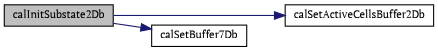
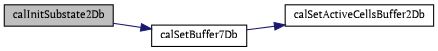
edge "calInitSubstate2Db" -> "calSetActiveCellsBuffer2Db": now "calSetBuffer7Db" -> "calSetActiveCellsBuffer2Db"
